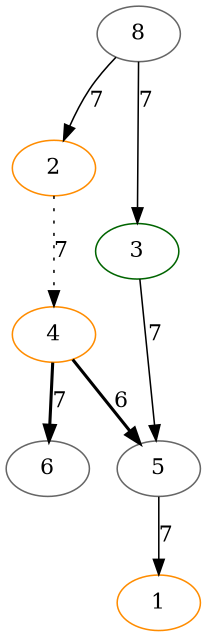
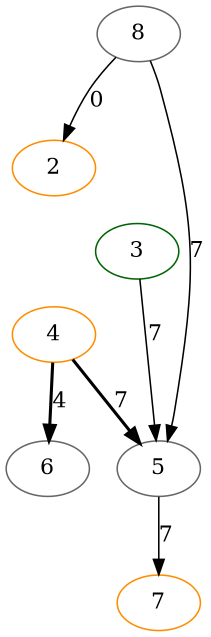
edge "8" -> "2": label "7" -> "0"
edge "8" -> "3": now "8" -> "5"
edge "2" -> "4": removed, label "7"
edge "4" -> "6": label "7" -> "4"
edge "4" -> "5": label "6" -> "7"
node "1": label "1" -> "7"
